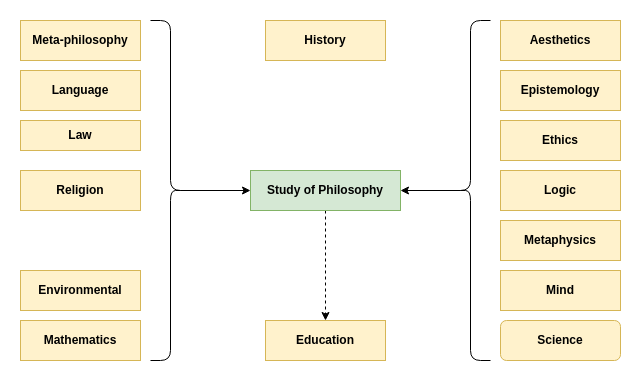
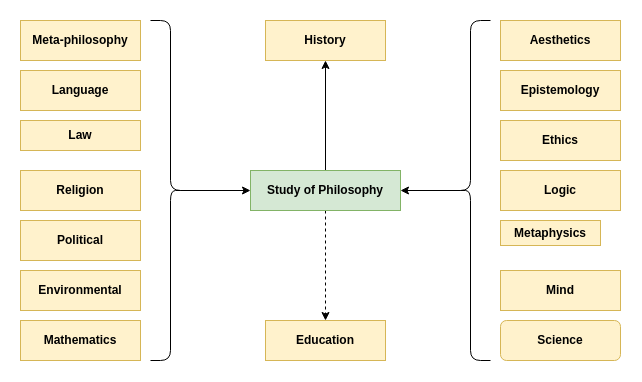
edge "Study of Philosophy" -> "History": added
node "Political": added
node "Metaphysics": size 120x40 -> 100x25
